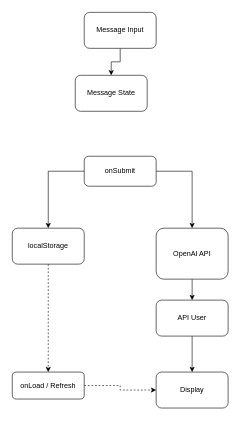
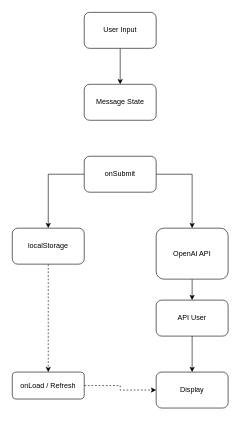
node "Message Input": label "Message Input" -> "User Input"
node "Message State": moved (111, 93) -> (120, 102)
node "onSubmit": size 72x30 -> 72x36
